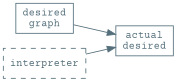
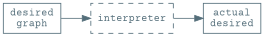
edge "desired graph" -> "actual desired": now "desired graph" -> "interpreter"
